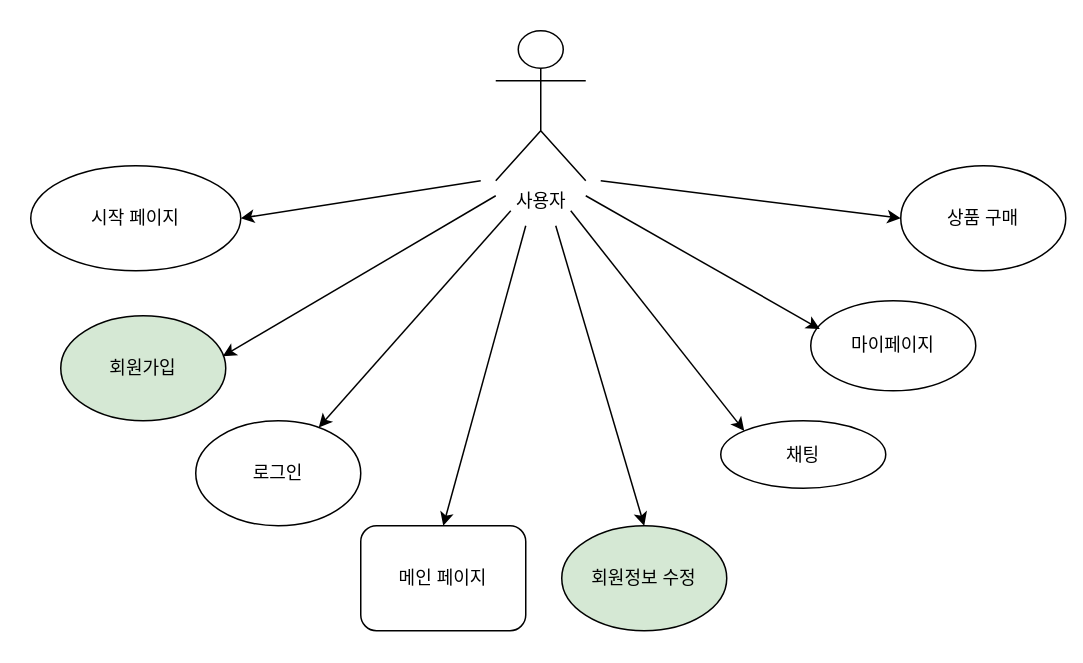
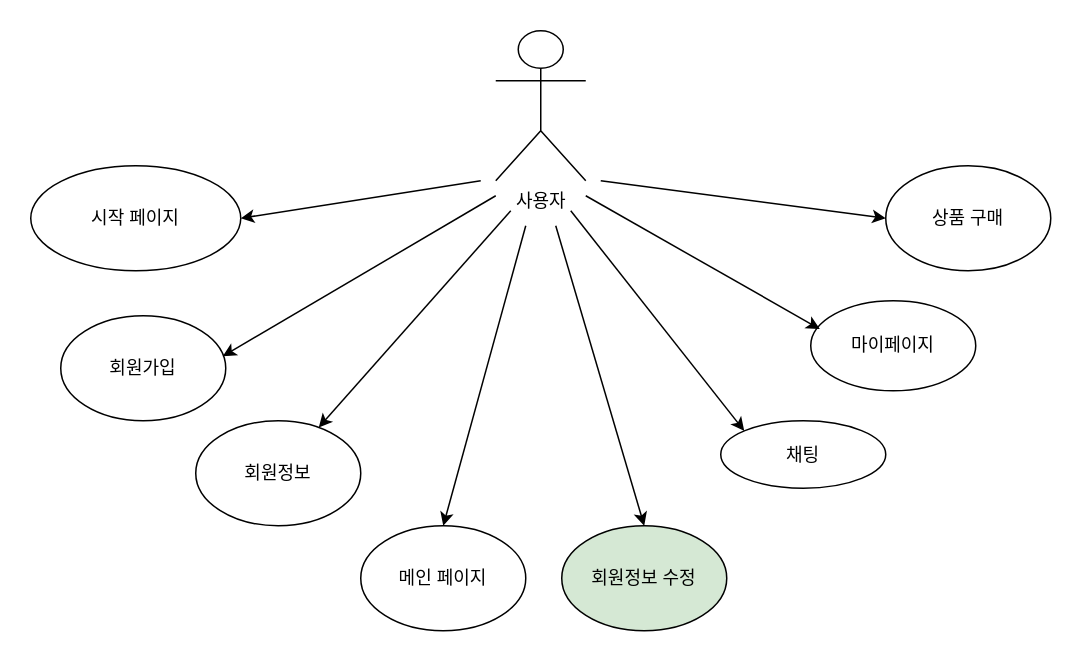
node "상품 구매": moved (983, 218) -> (968, 218)
node "회원가입": fillcolor #d5e8d4 -> #ffffff
node "로그인": label "로그인" -> "회원정보"
node "메인 페이지": shape rounded rectangle -> ellipse
